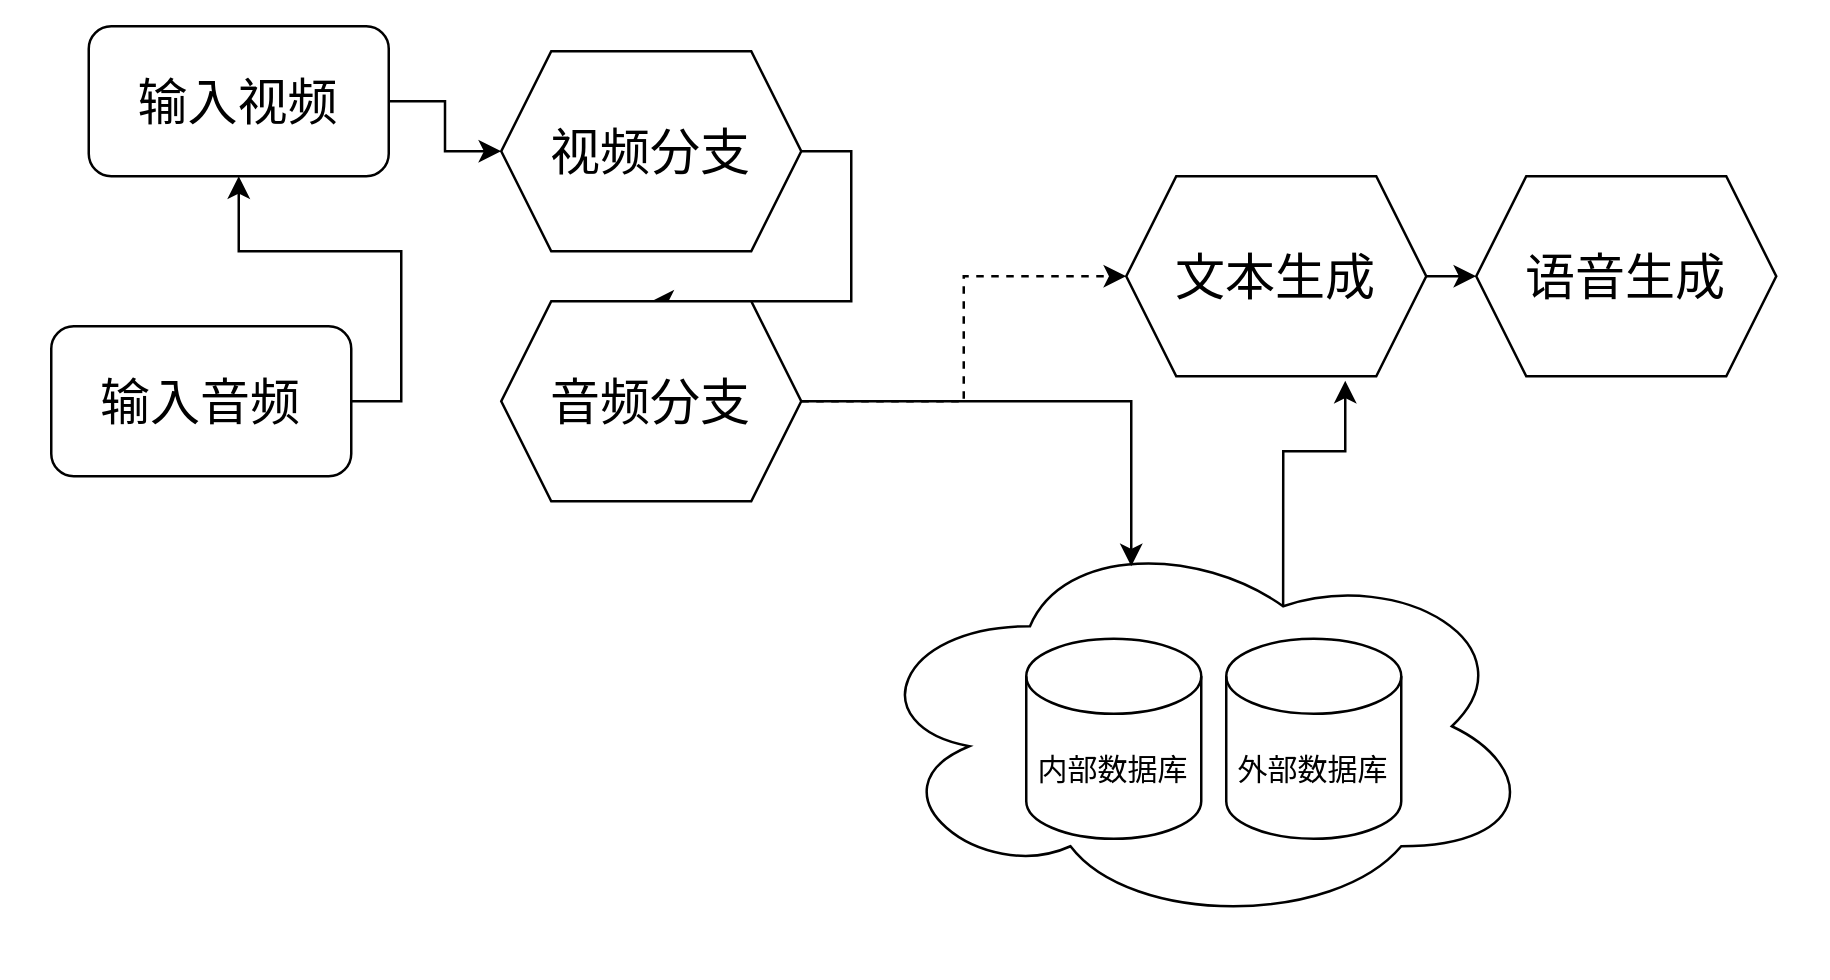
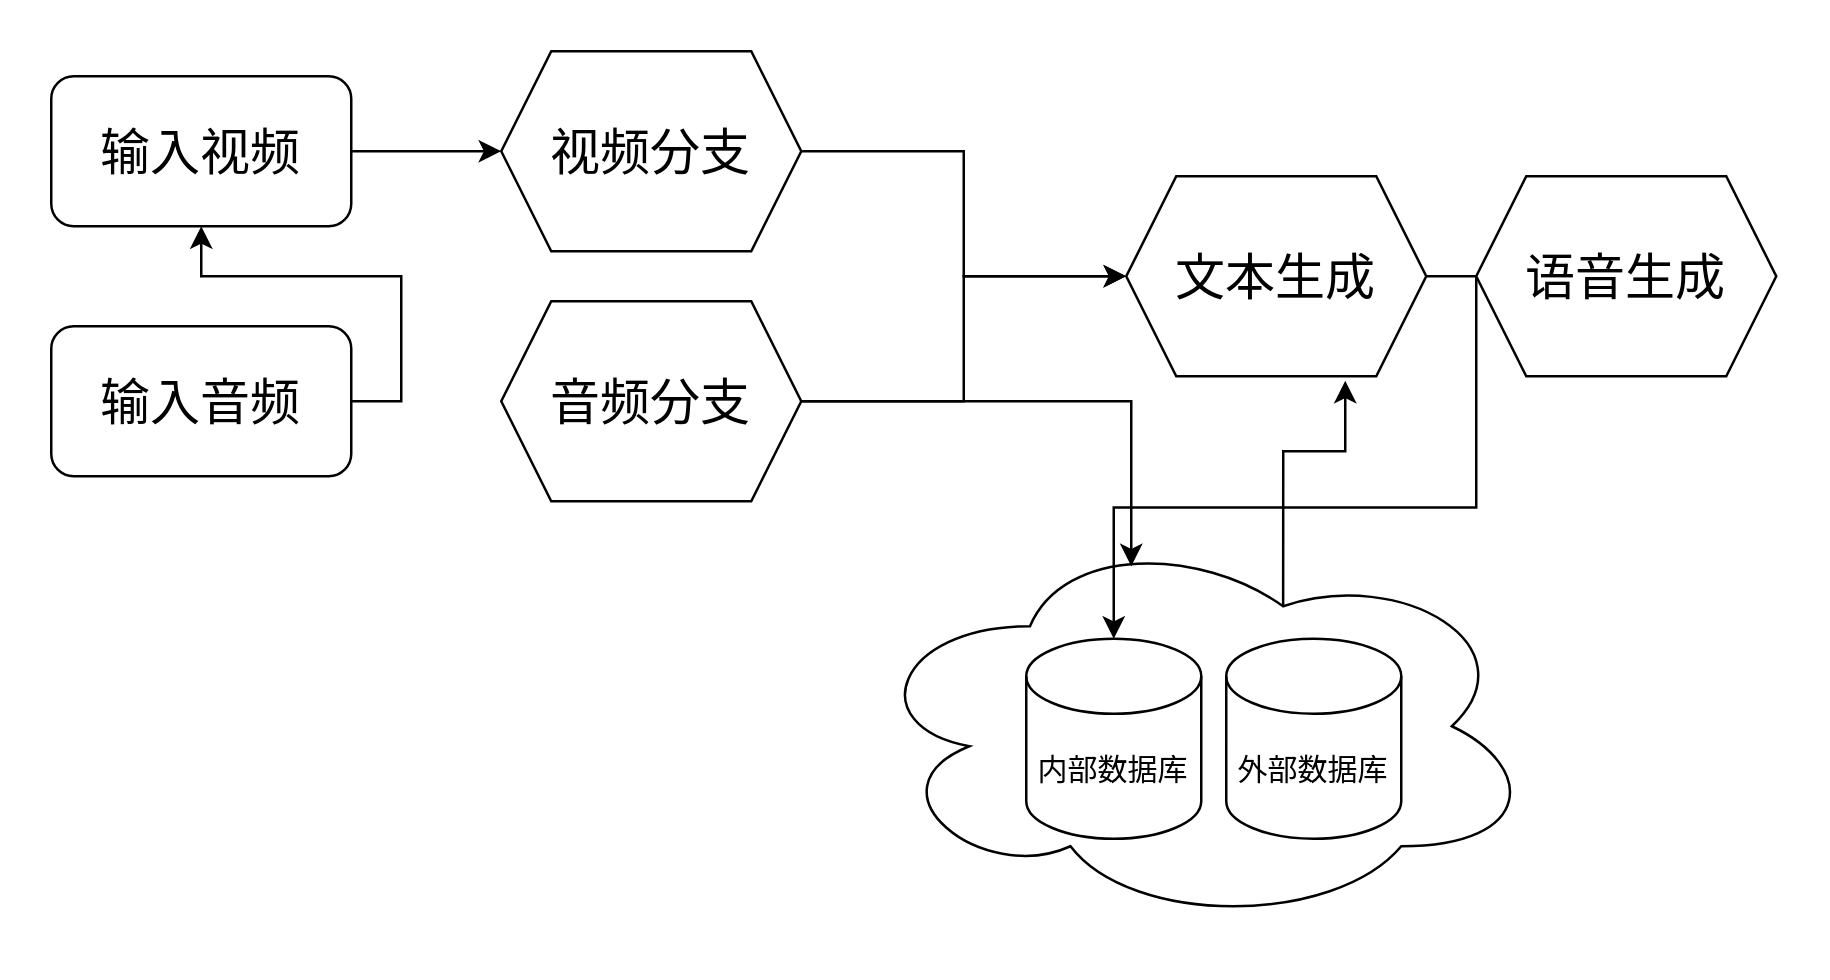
node "输入视频": moved (239, 101) -> (201, 151)
edge "视频分支" -> "音频分支": now "视频分支" -> "文本生成"
edge "文本生成" -> "语音生成": now "文本生成" -> "内部数据库"
edge "音频分支" -> "文本生成": style dashed -> solid
